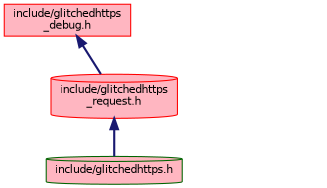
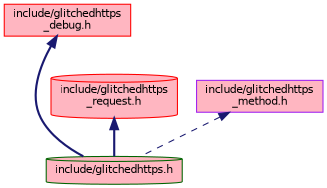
edge "include/glitchedhttps _request.h" -> "include/glitchedhttps _debug.h": now "include/glitchedhttps.h" -> "include/glitchedhttps _debug.h"
node "include/glitchedhttps _method.h": added
